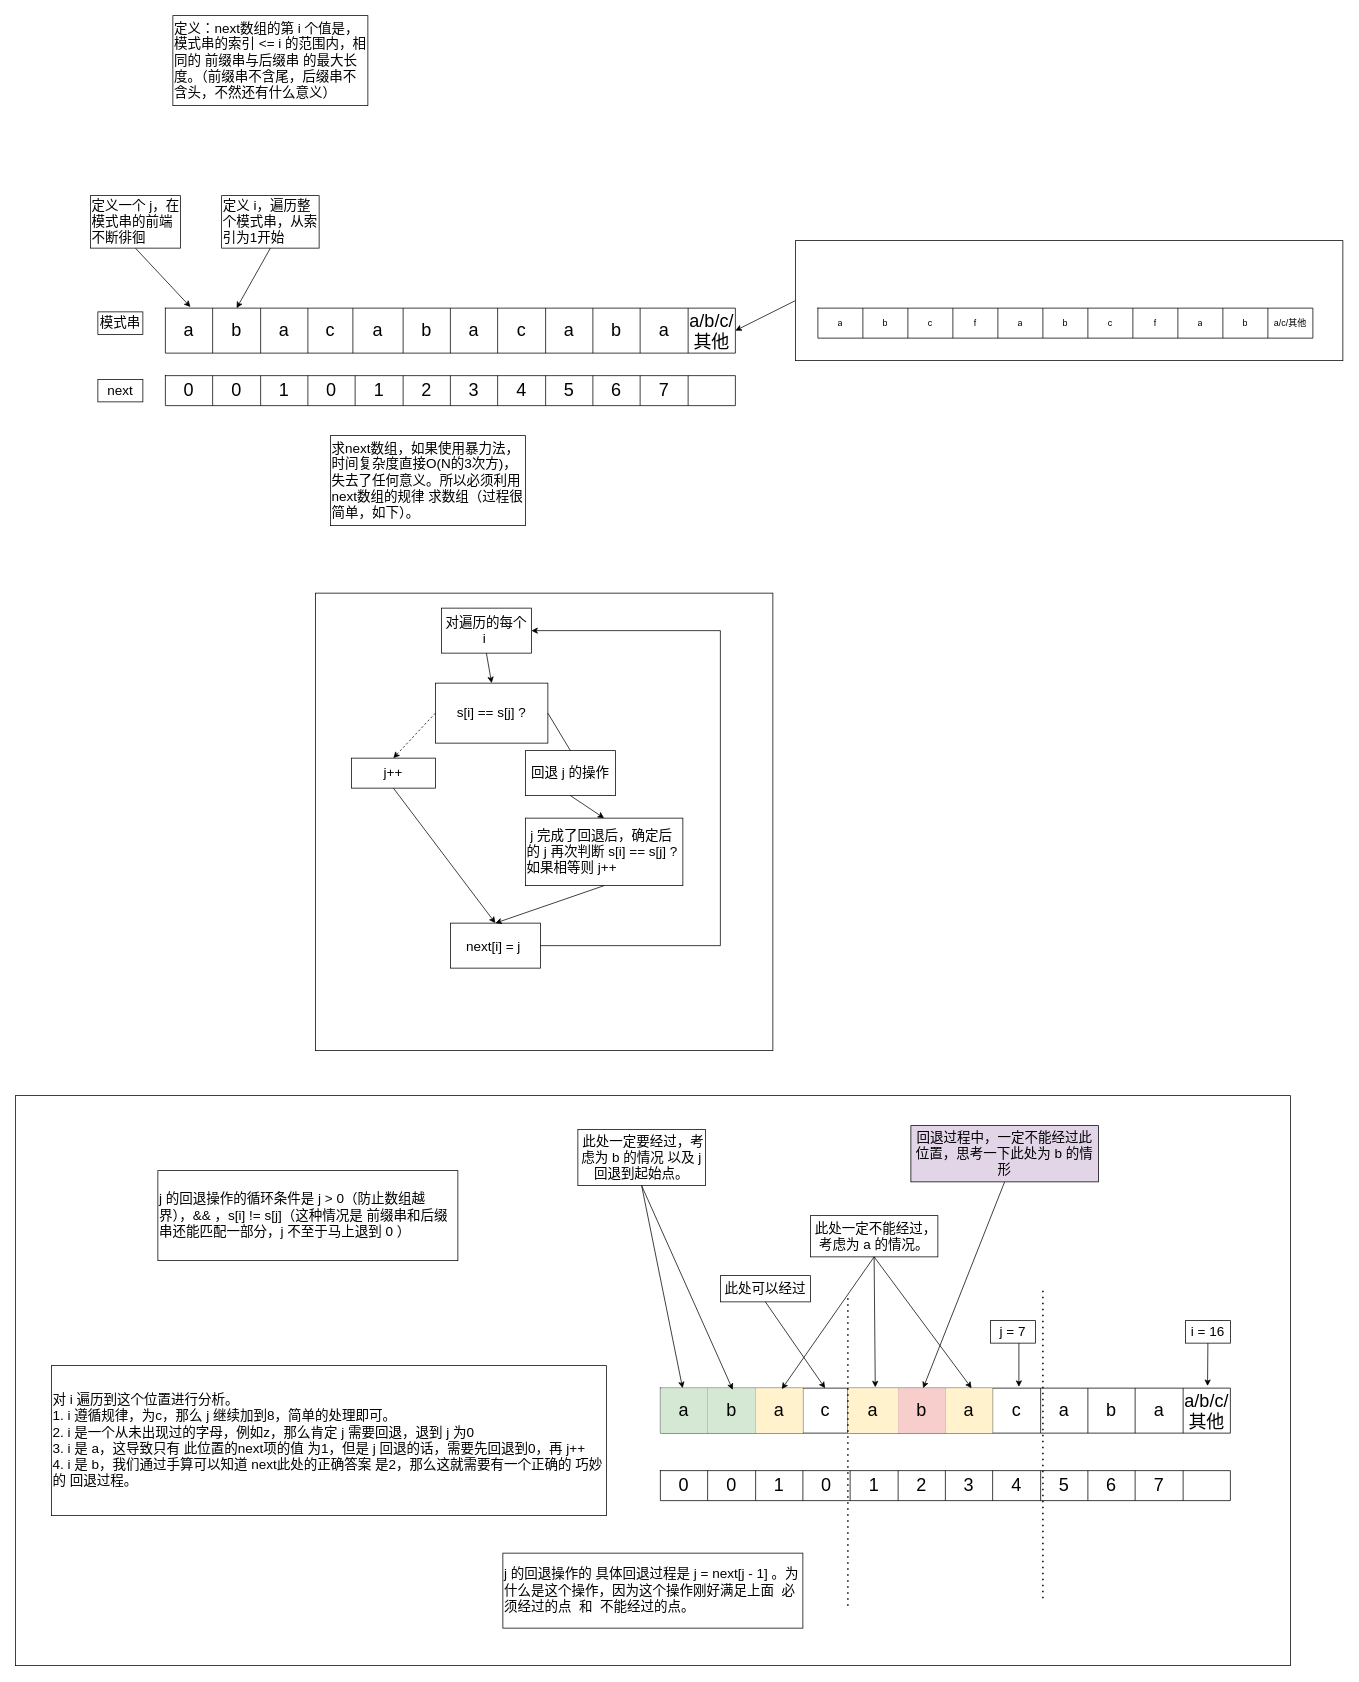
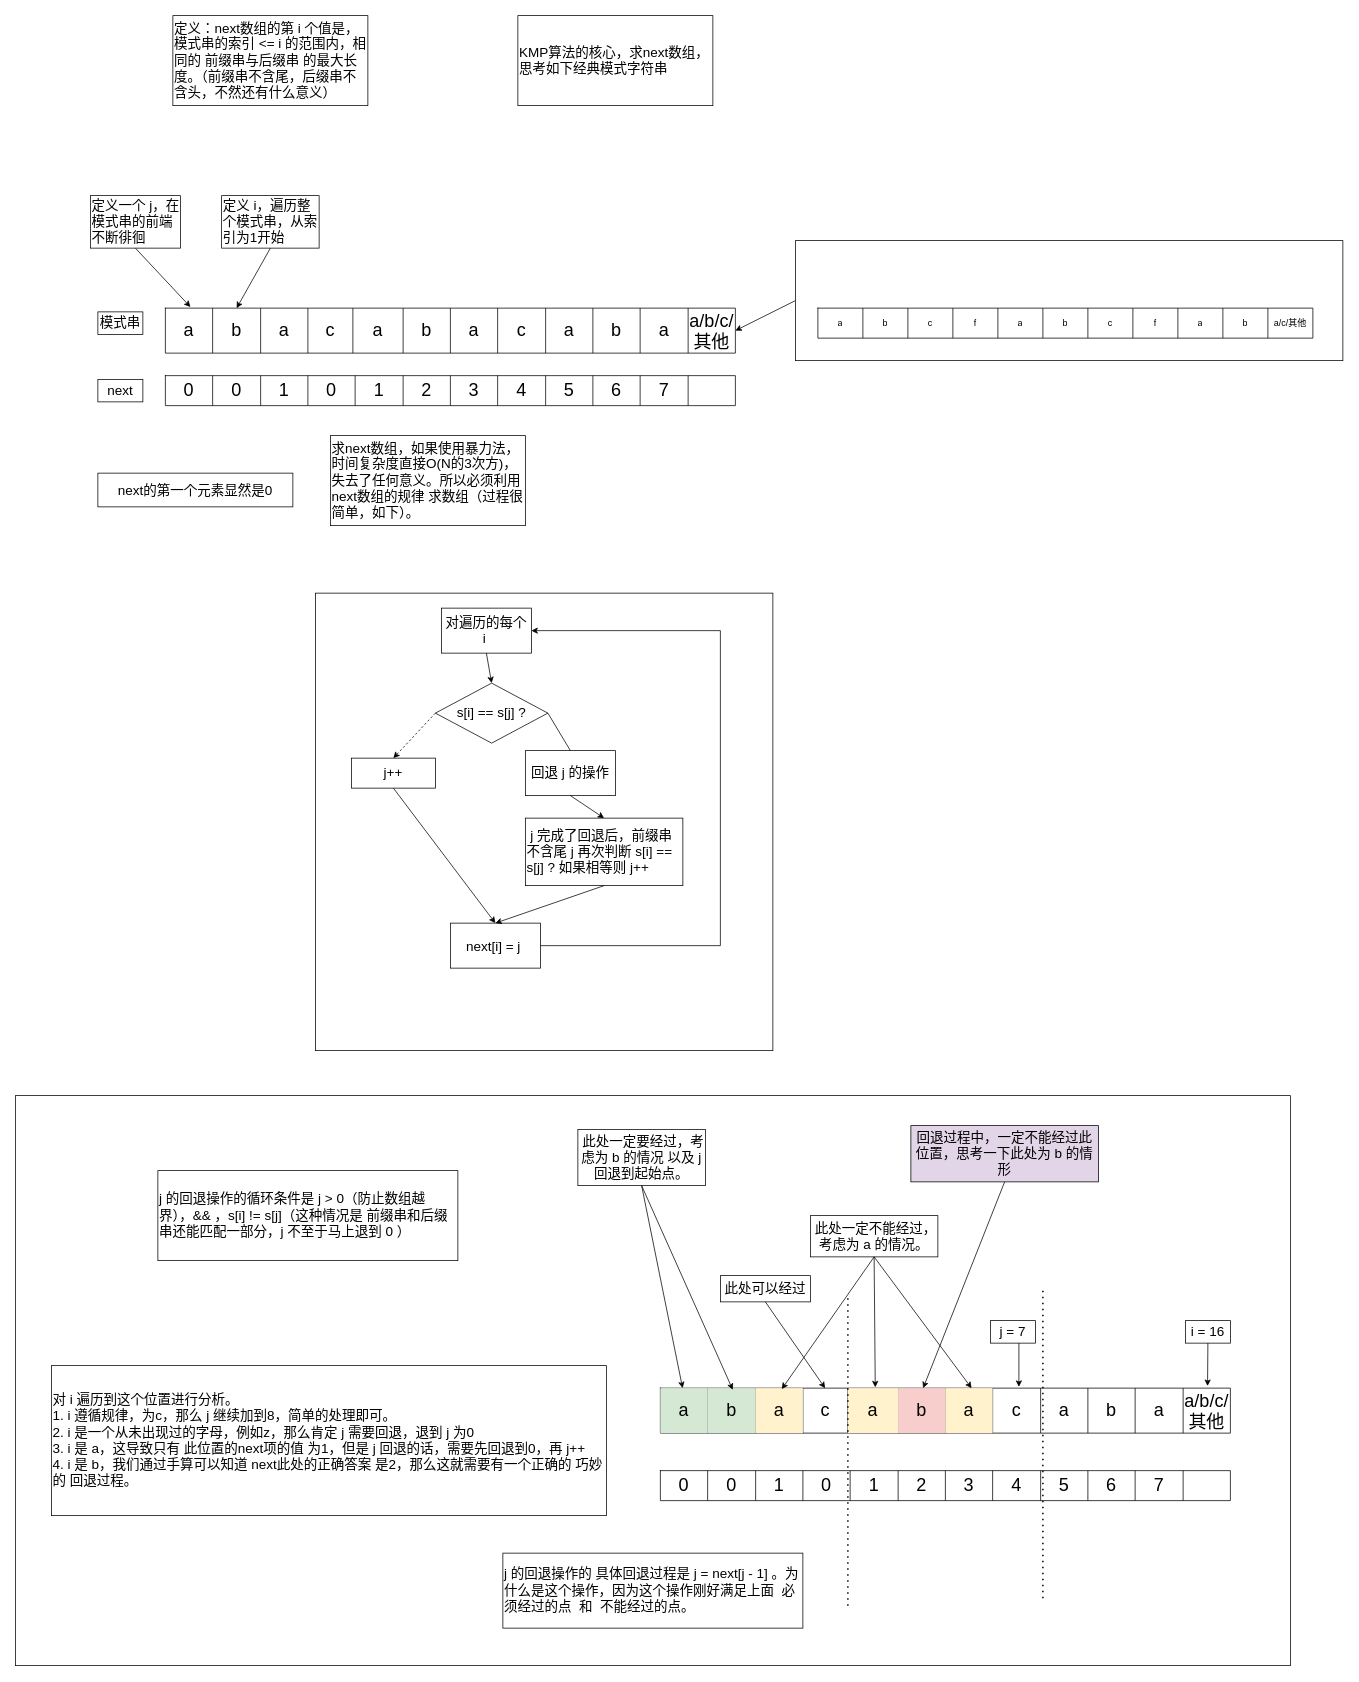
node "KMP算法的核心，求next数组，思考如下经典模式字符串": added
node "next的第一个元素显然是0": added
node "s[i] == s[j] ?": shape rectangle -> diamond
node "j 完成了回退后，确定后的 j 再次判断 s[i] == s[j] ? 如果相等则 j++": label "j 完成了回退后，确定后的 j 再次判断 s[i] == s[j] ? 如果相等则 j++" -> "j 完成了回退后，前缀串不含尾 j 再次判断 s[i] == s[j] ? 如果相等则 j++"
